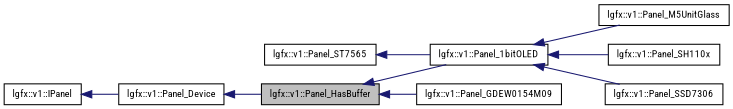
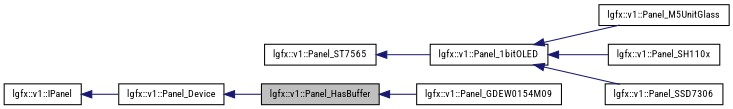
edge "lgfx::v1::Panel_1bitOLED" -> "lgfx::v1::Panel_HasBuffer": removed
